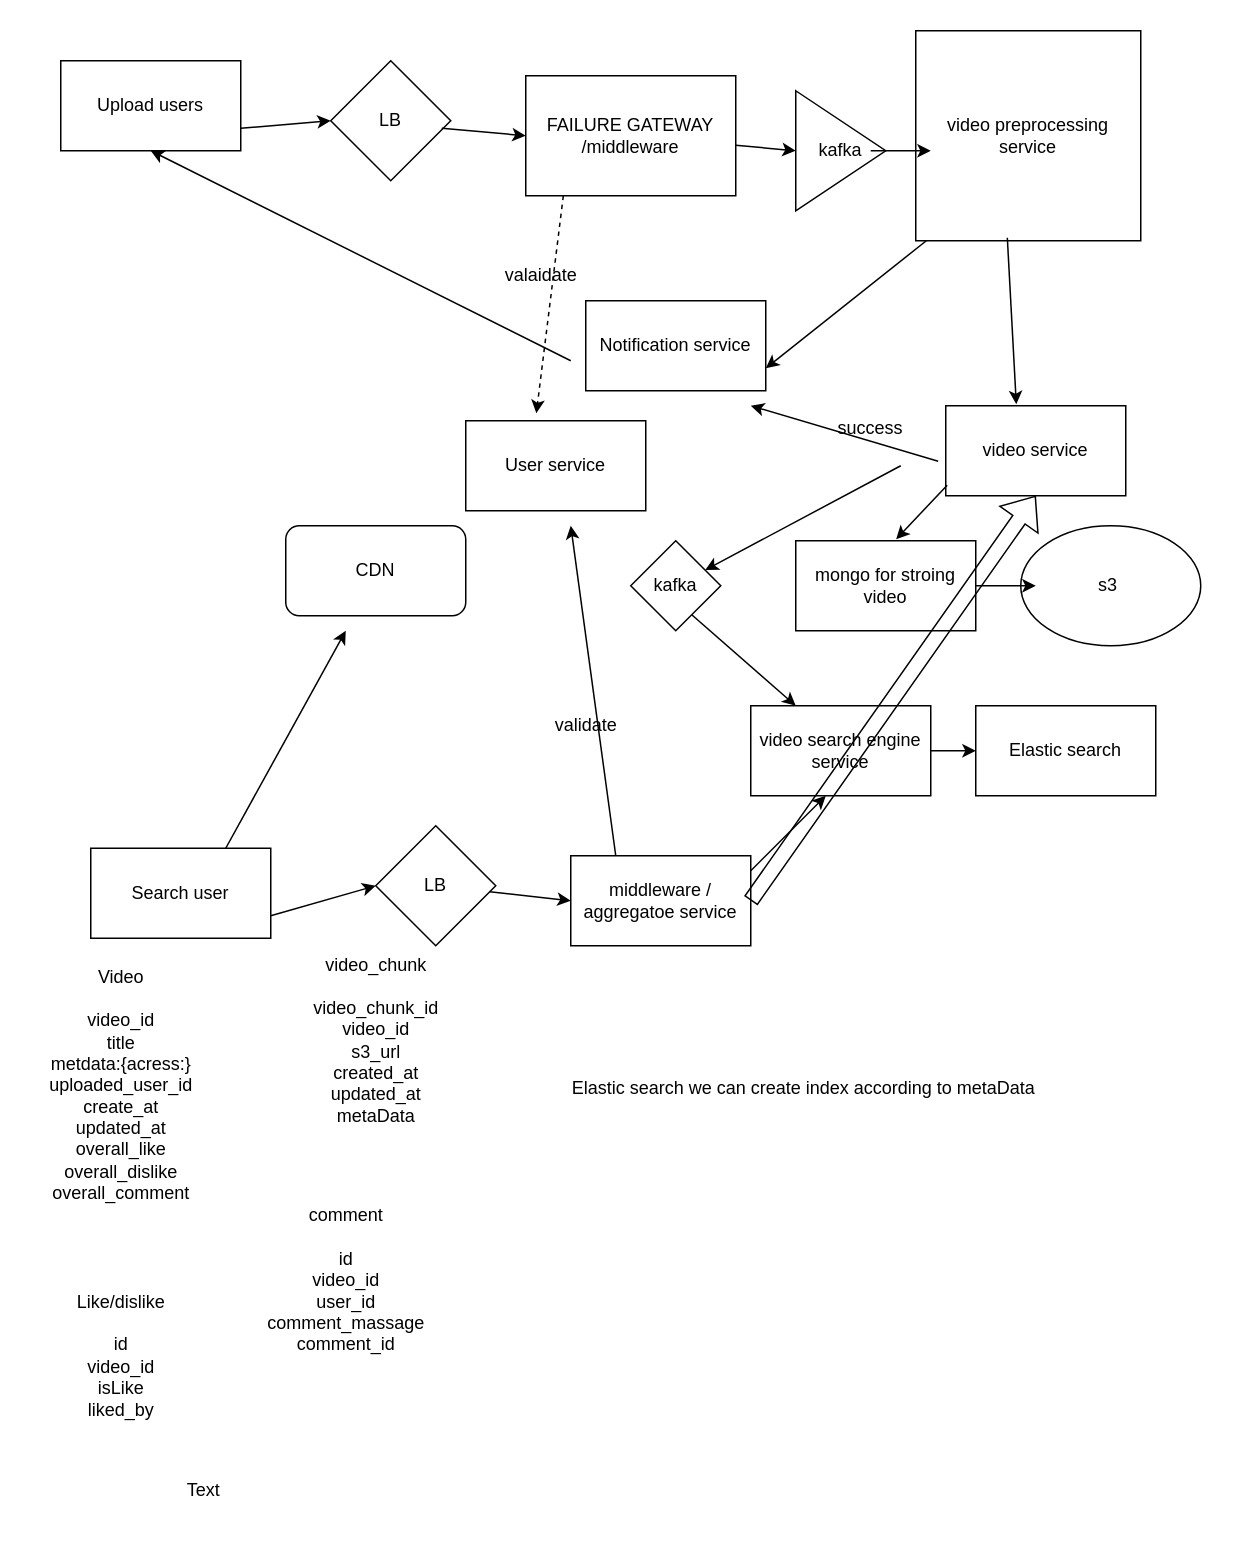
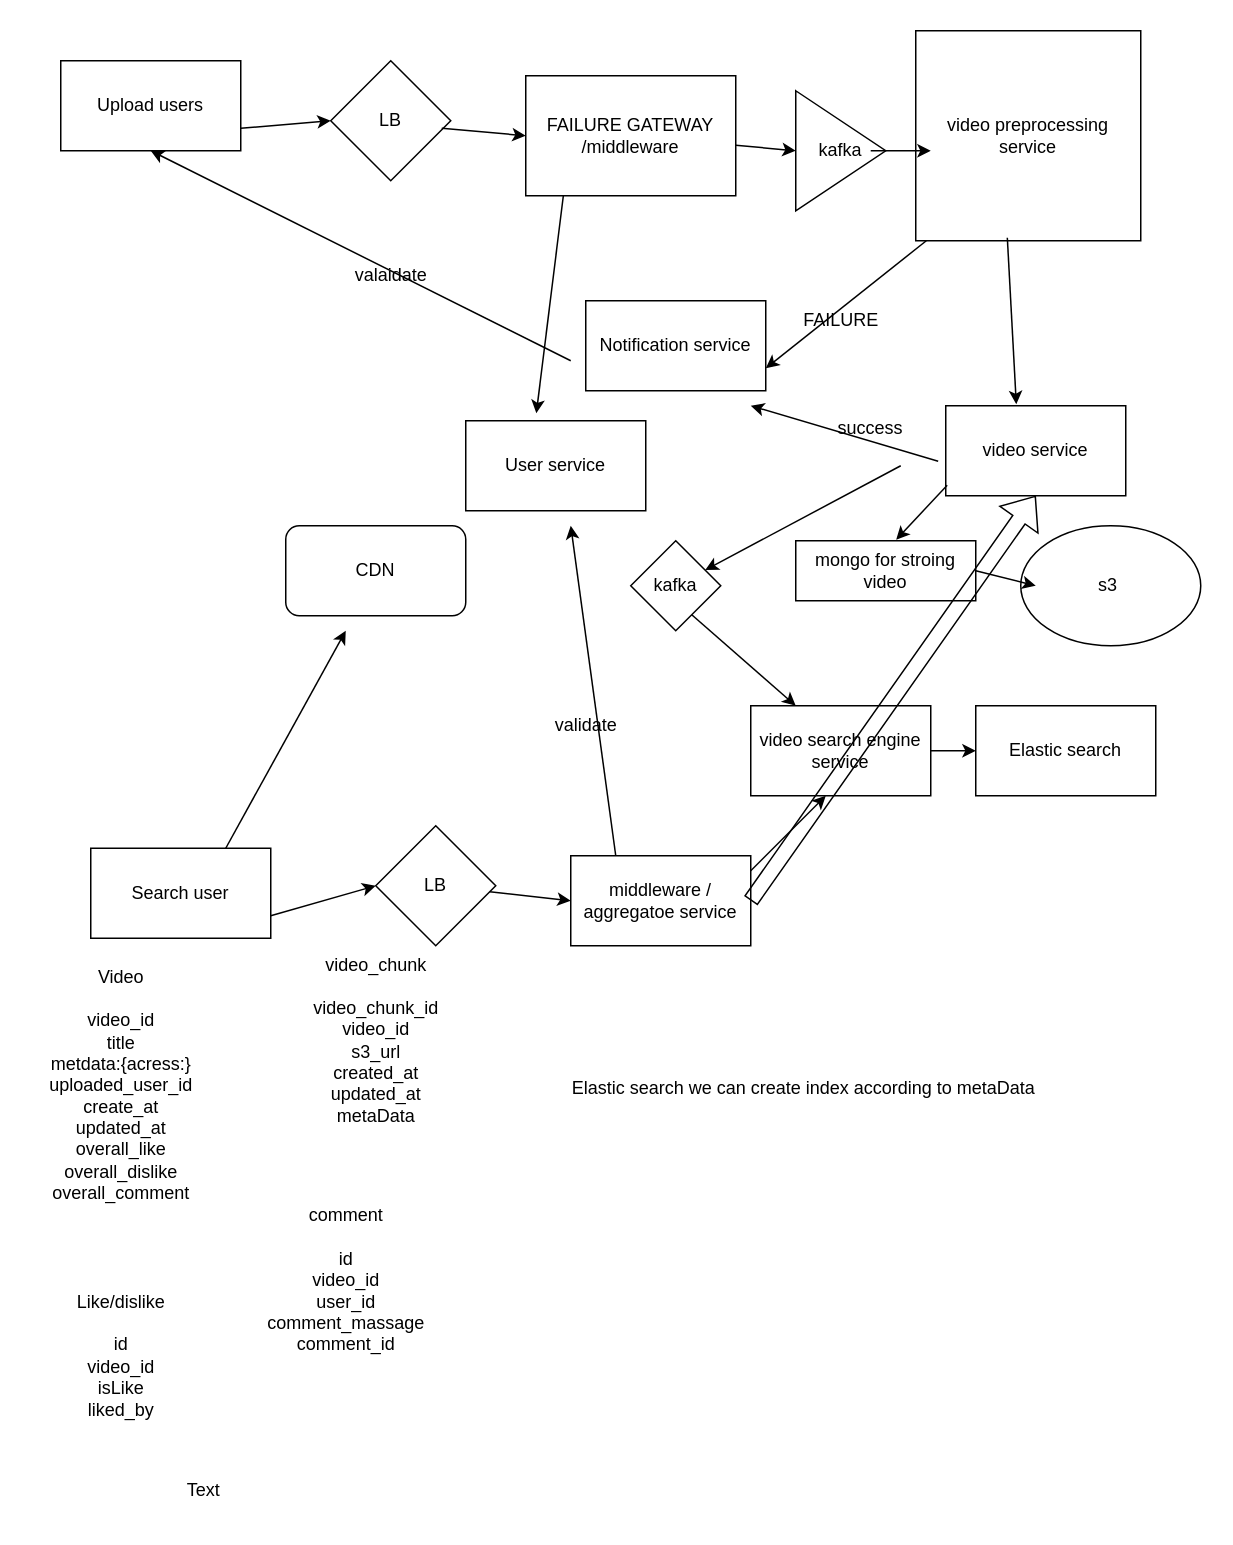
node "valaidate": moved (541, 275) -> (391, 275)
edge "FAILURE GATEWAY /middleware" -> "User service": style dashed -> solid
node "FAILURE": added
node "mongo for stroing video": size 180x90 -> 180x60
